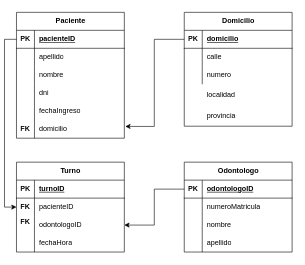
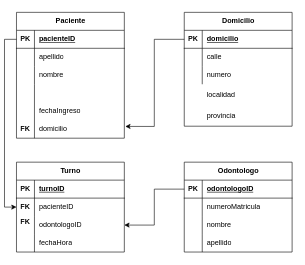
node "dni": removed
